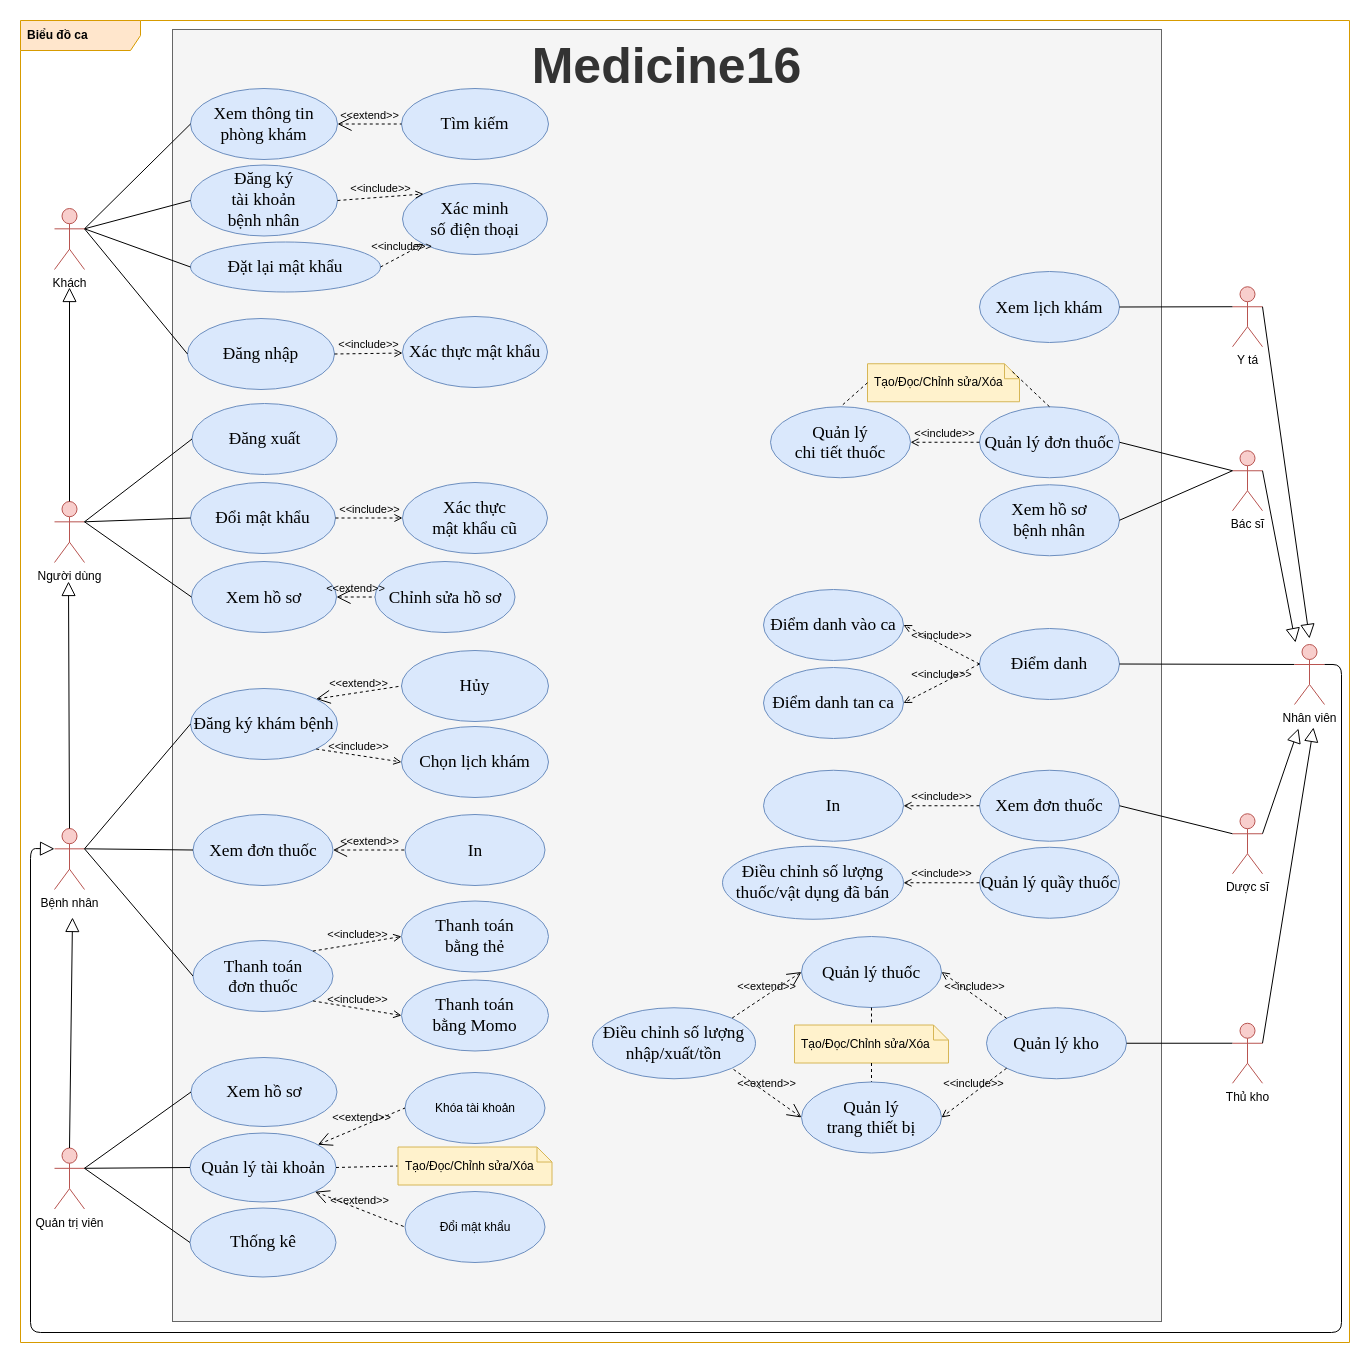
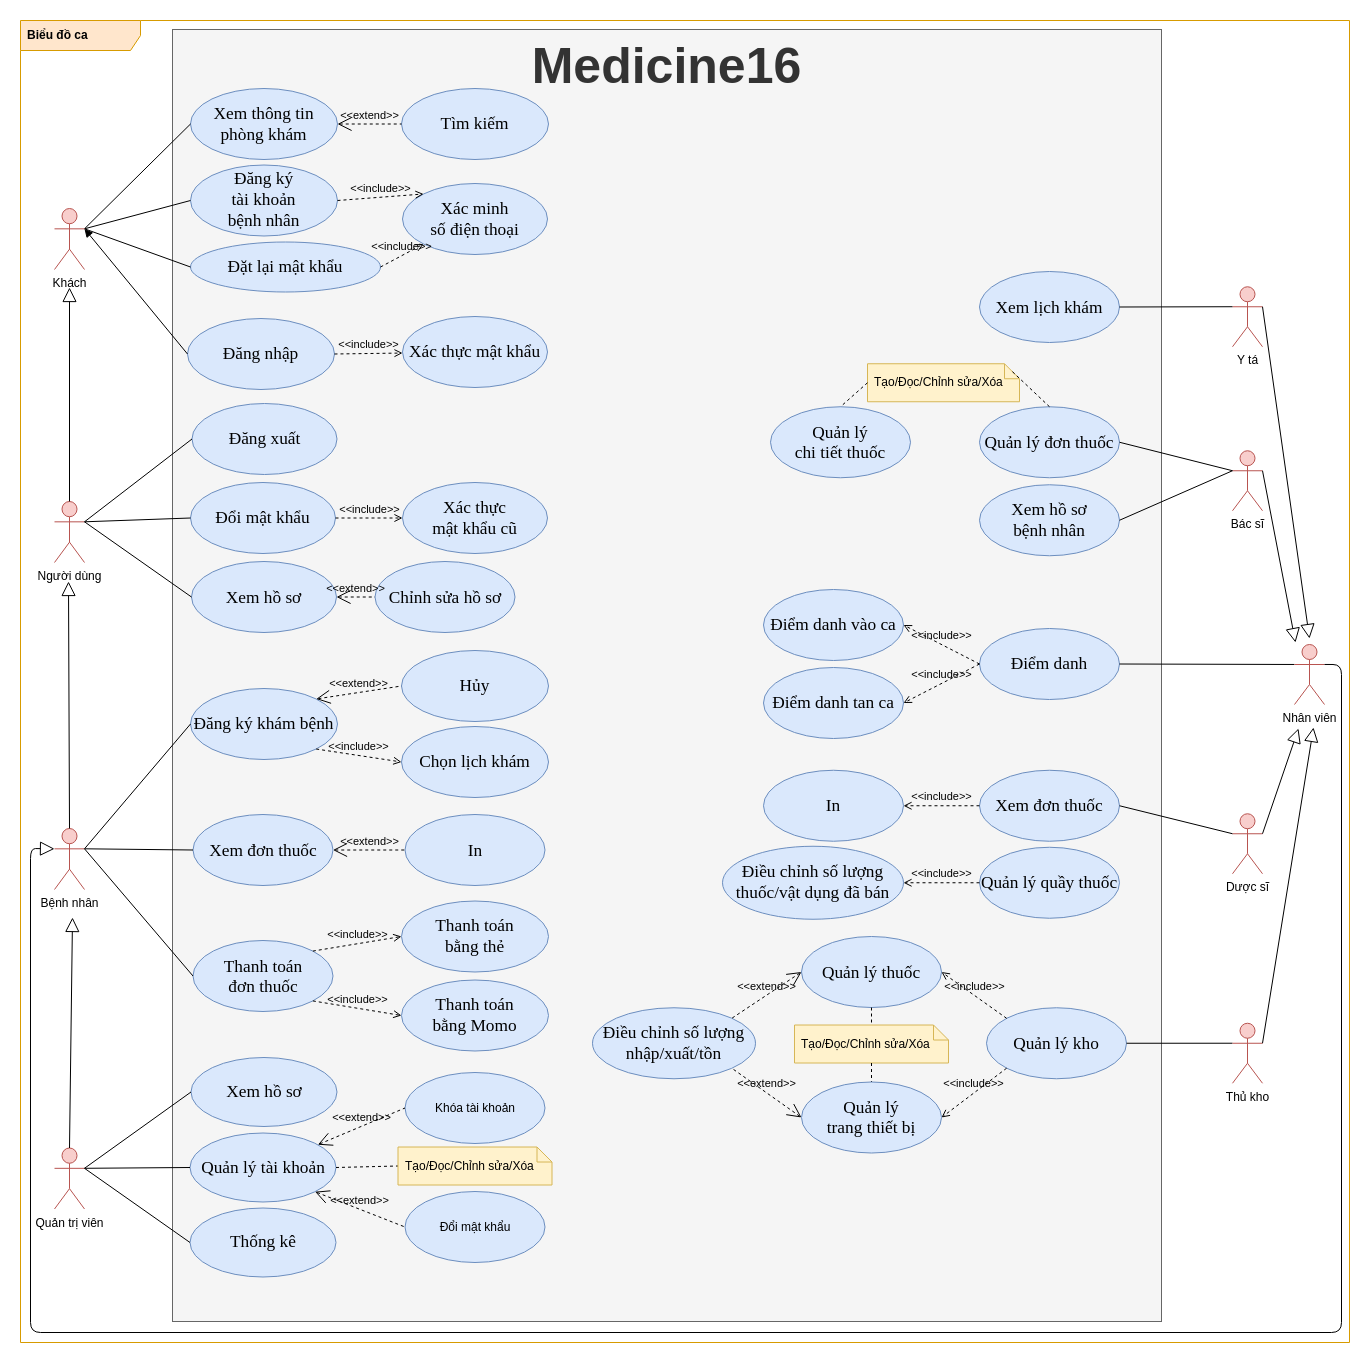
edge "Khách" -- "Đăng nhập": arrowhead none -> block
edge "Quản lý đơn thuốc" -> "Quản lý chi tiết thuốc": removed, label "<<include>>"
